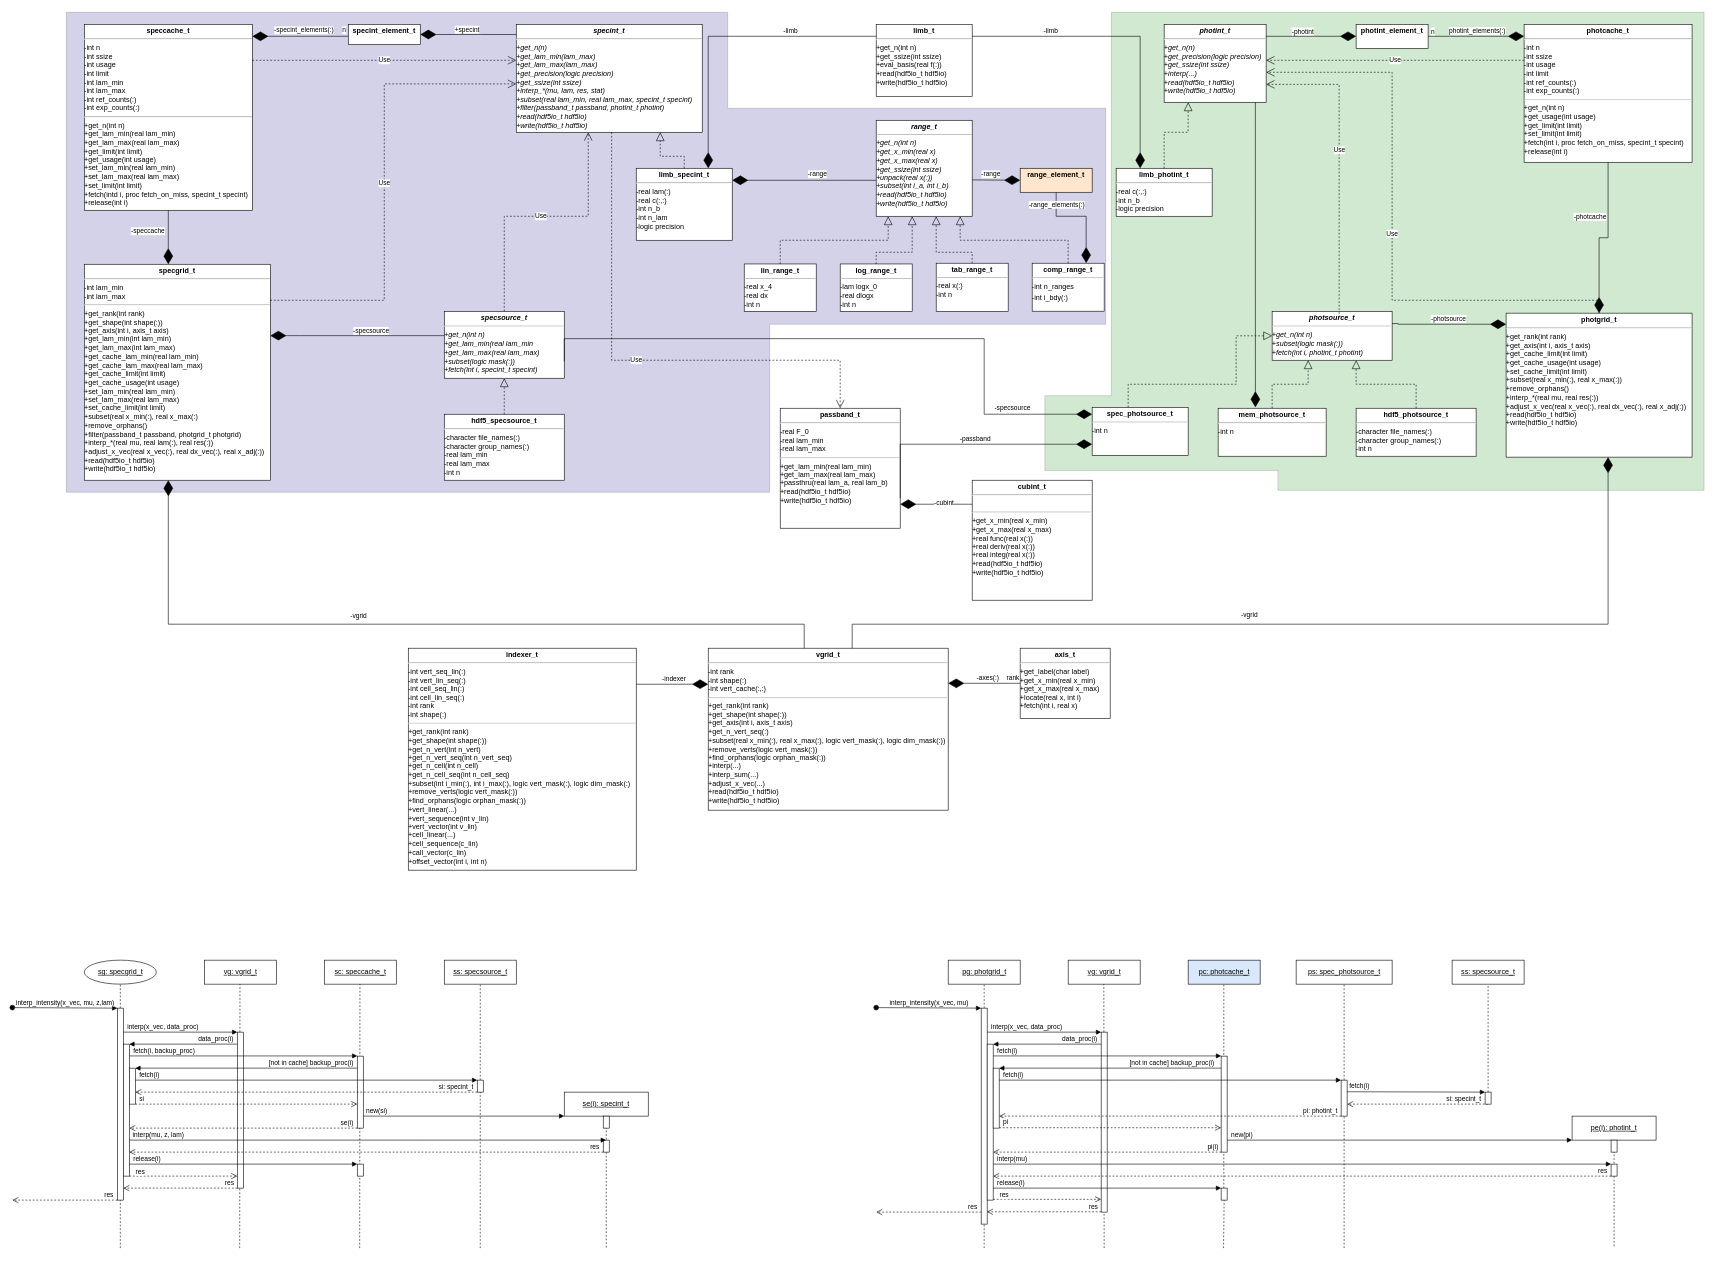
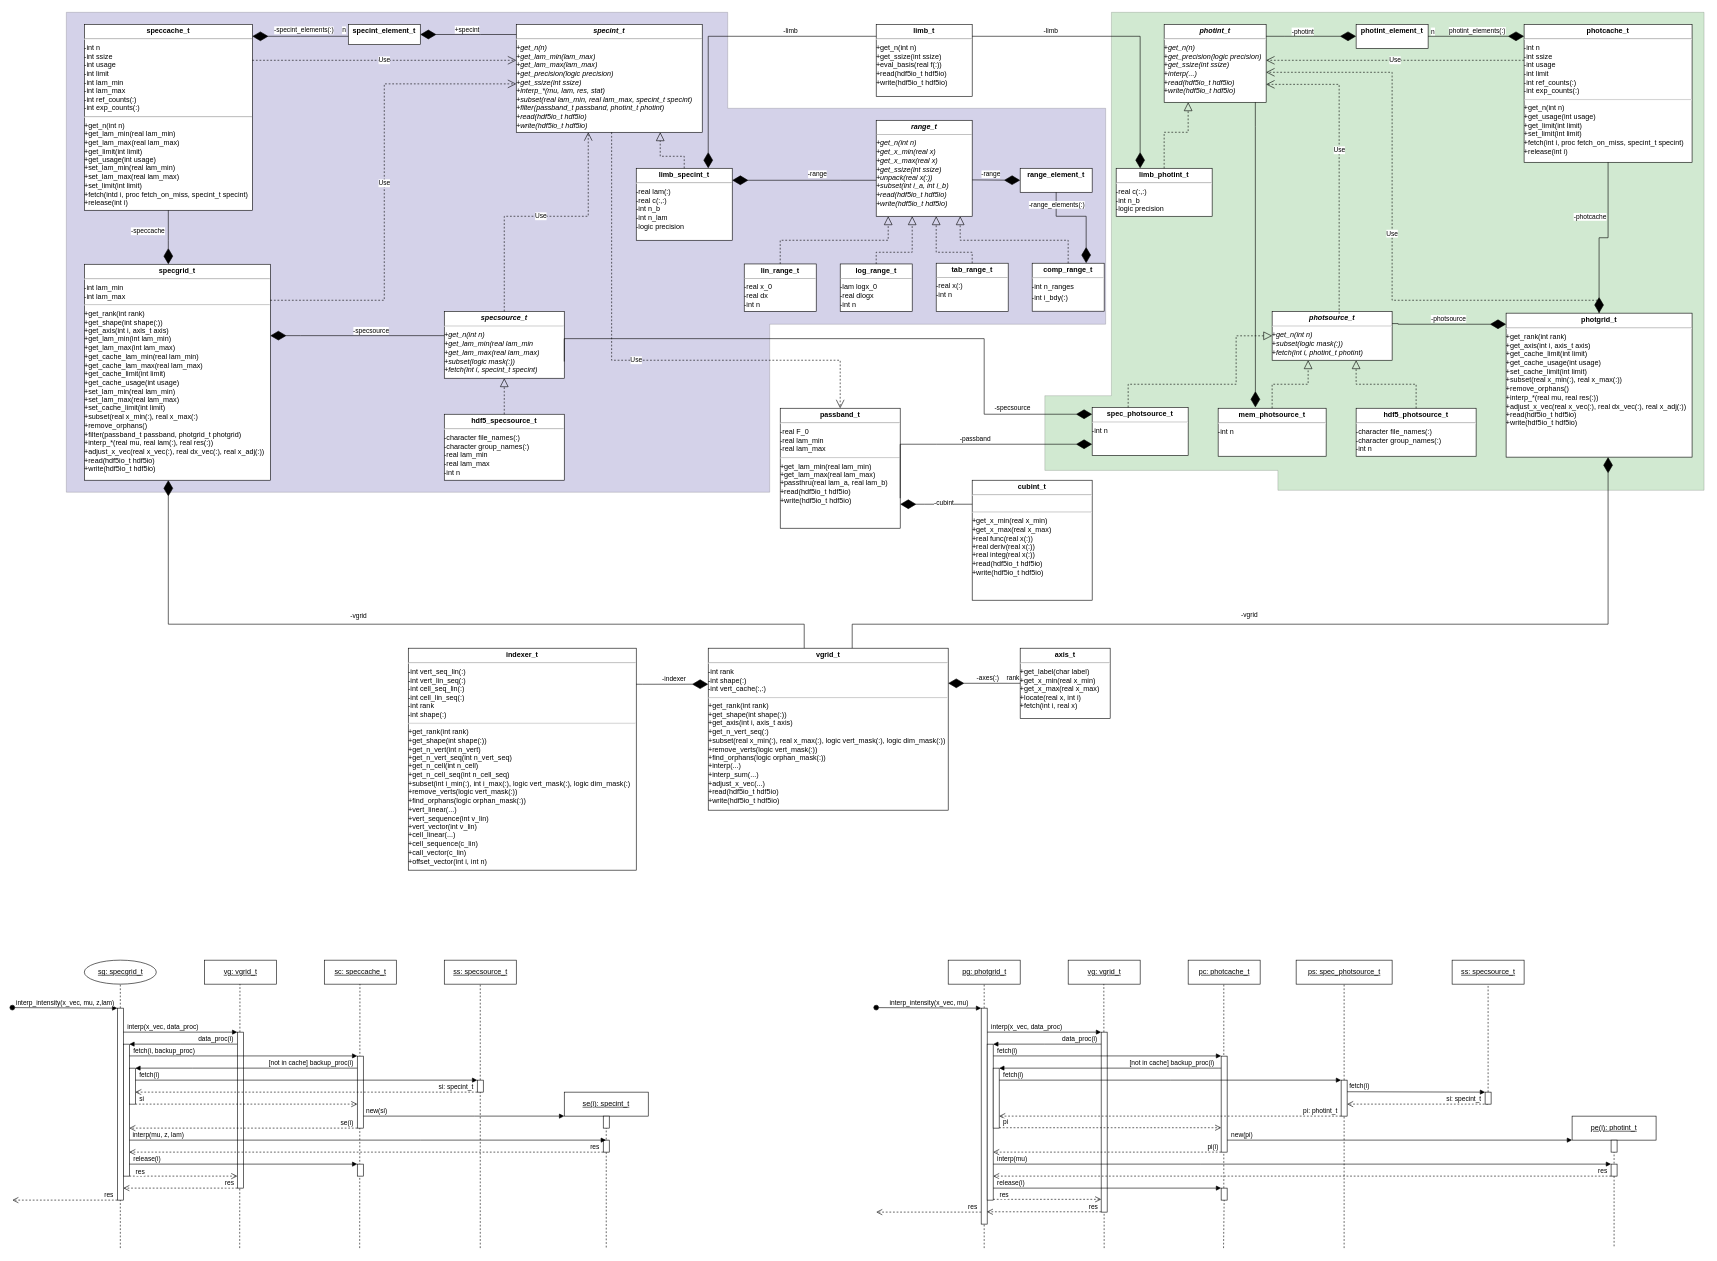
node "range_element_t": fillcolor #ffe6cc -> #ffffff
node "lin_range_t -real x_4 -real dx -int n": label "lin_range_t -real x_4 -real dx -int n" -> "lin_range_t -real x_0 -real dx -int n"
node "pc: photcache_t": fillcolor #dae8fc -> #ffffff
